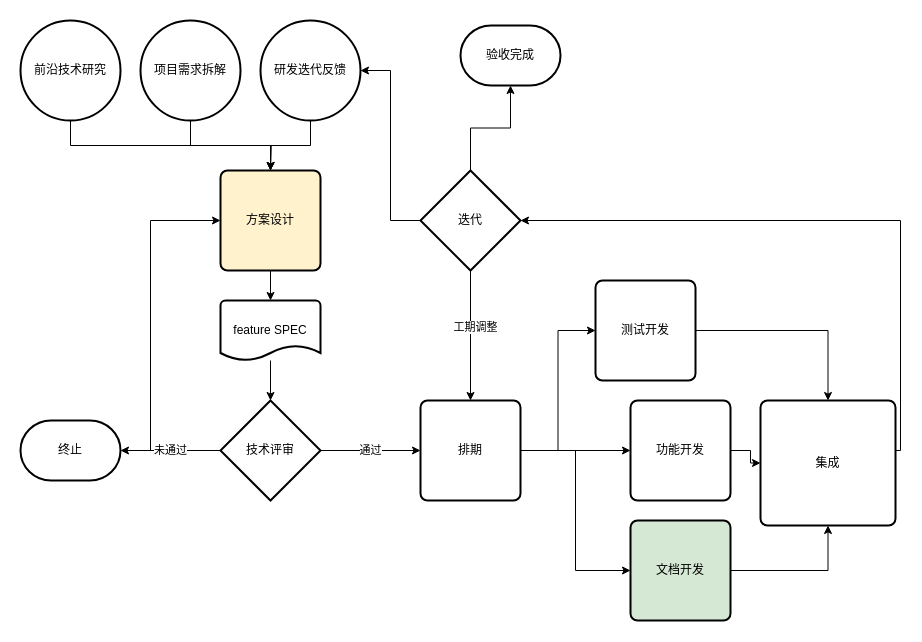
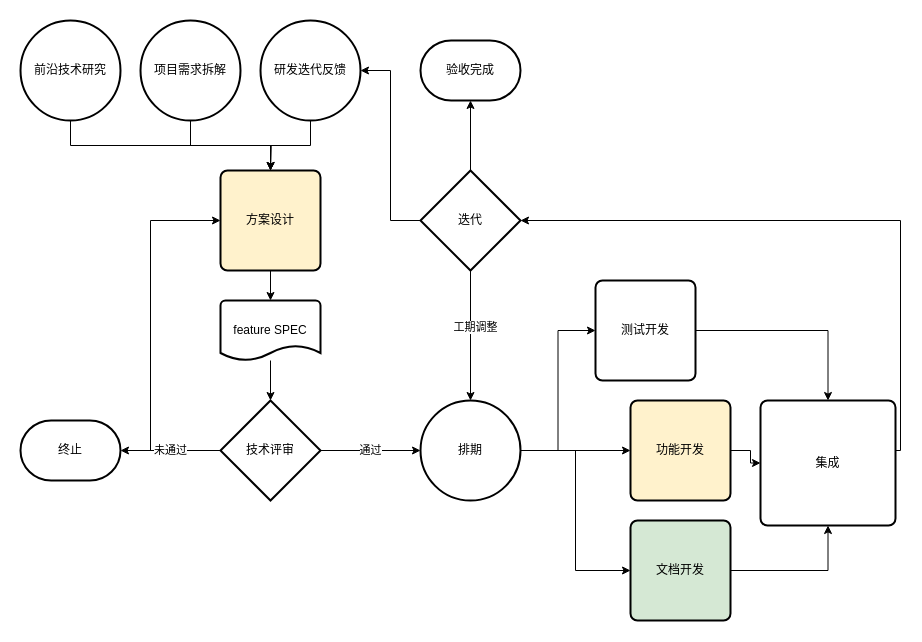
node "验收完成": moved (511, 56) -> (471, 71)
node "排期": shape rounded rectangle -> ellipse
node "功能开发": fillcolor #ffffff -> #fff2cc
